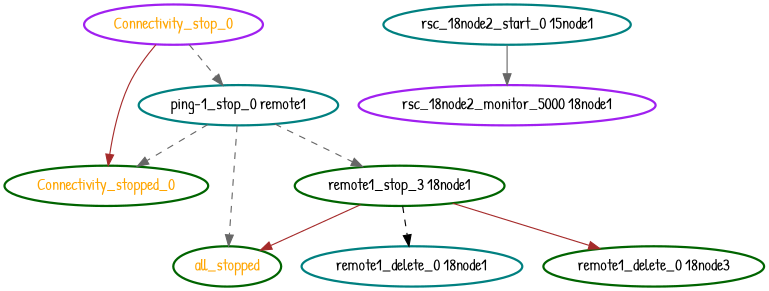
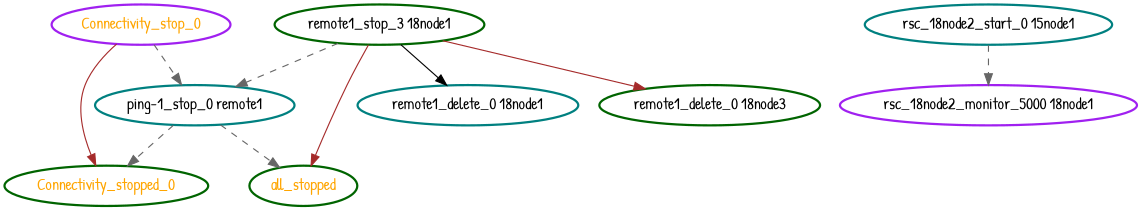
edge "rsc_18node2_start_0 15node1" -> "rsc_18node2_monitor_5000 18node1": style solid -> dashed
edge "ping-1_stop_0 remote1" -> "remote1_stop_3 18node1": reversed
edge "remote1_stop_3 18node1" -> "remote1_delete_0 18node1": style dashed -> solid
